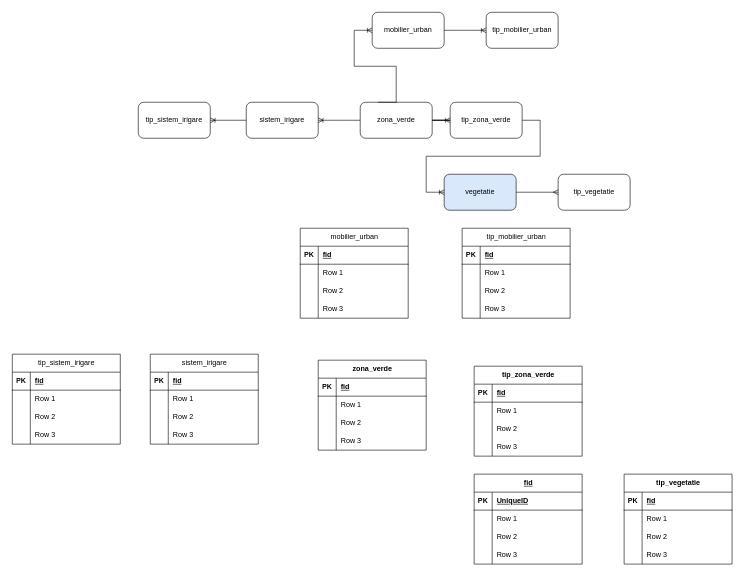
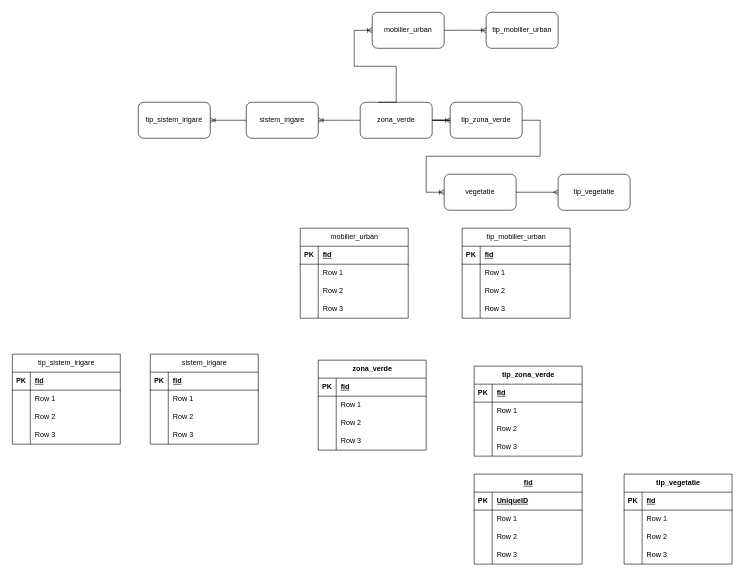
node "vegetatie": fillcolor #dae8fc -> #ffffff
